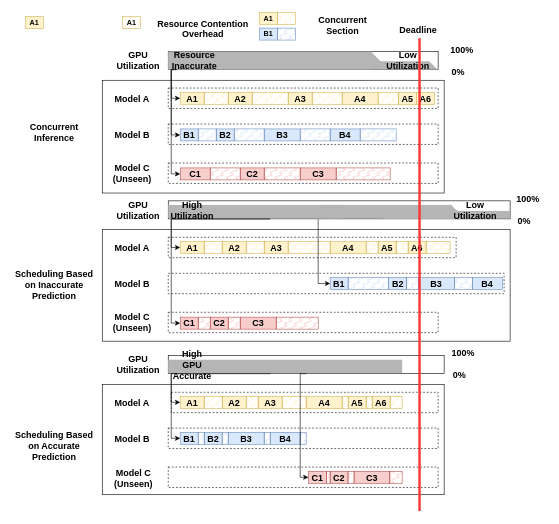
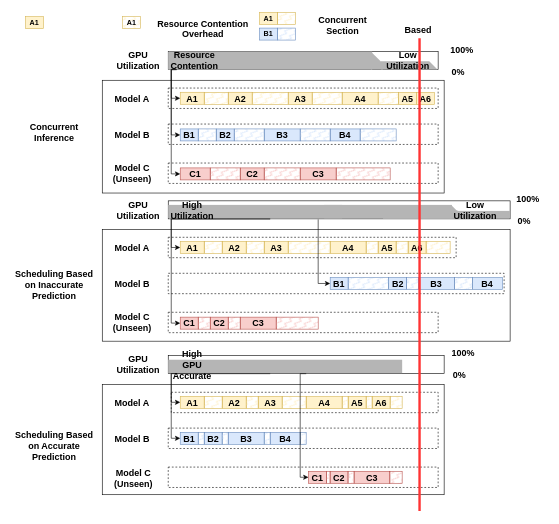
node "Deadline": label "Deadline" -> "Based"
node "Resource Inaccurate": label "Resource Inaccurate" -> "Resource Contention"
